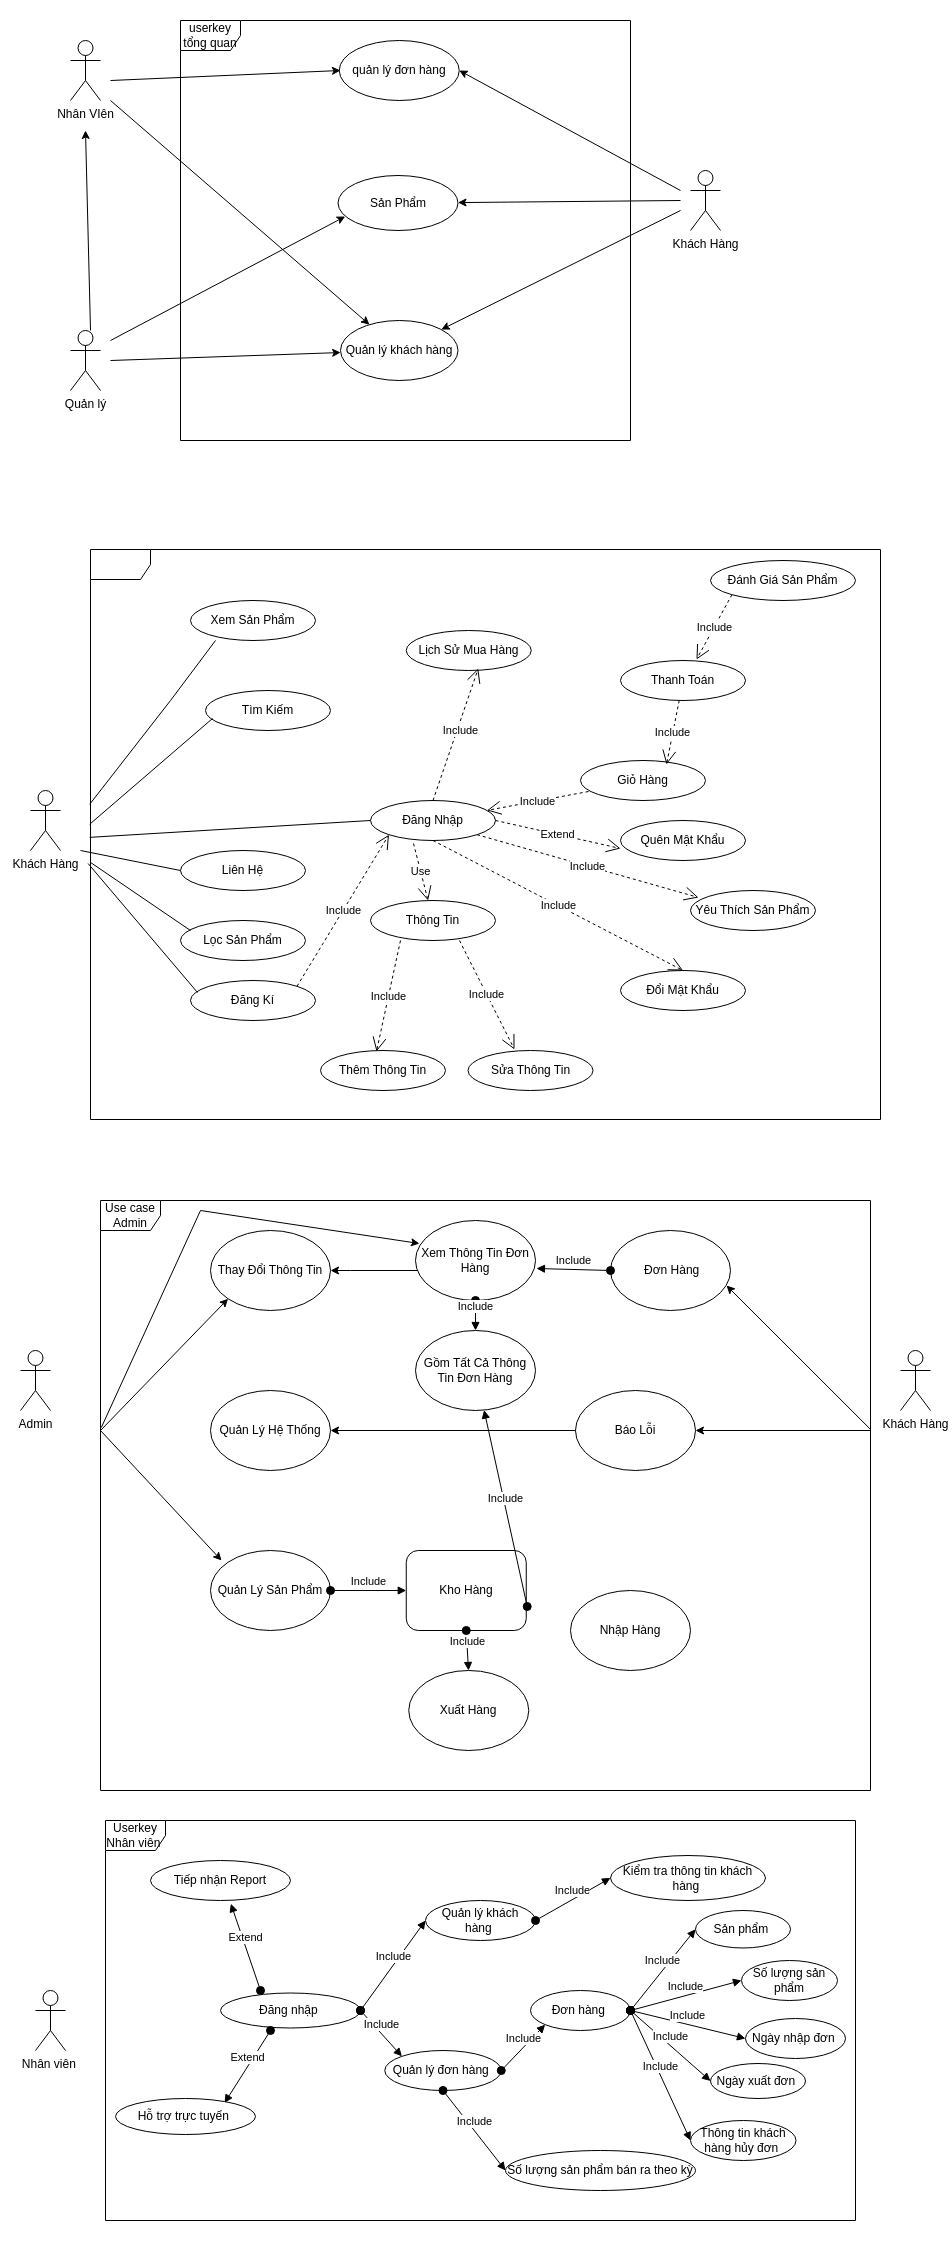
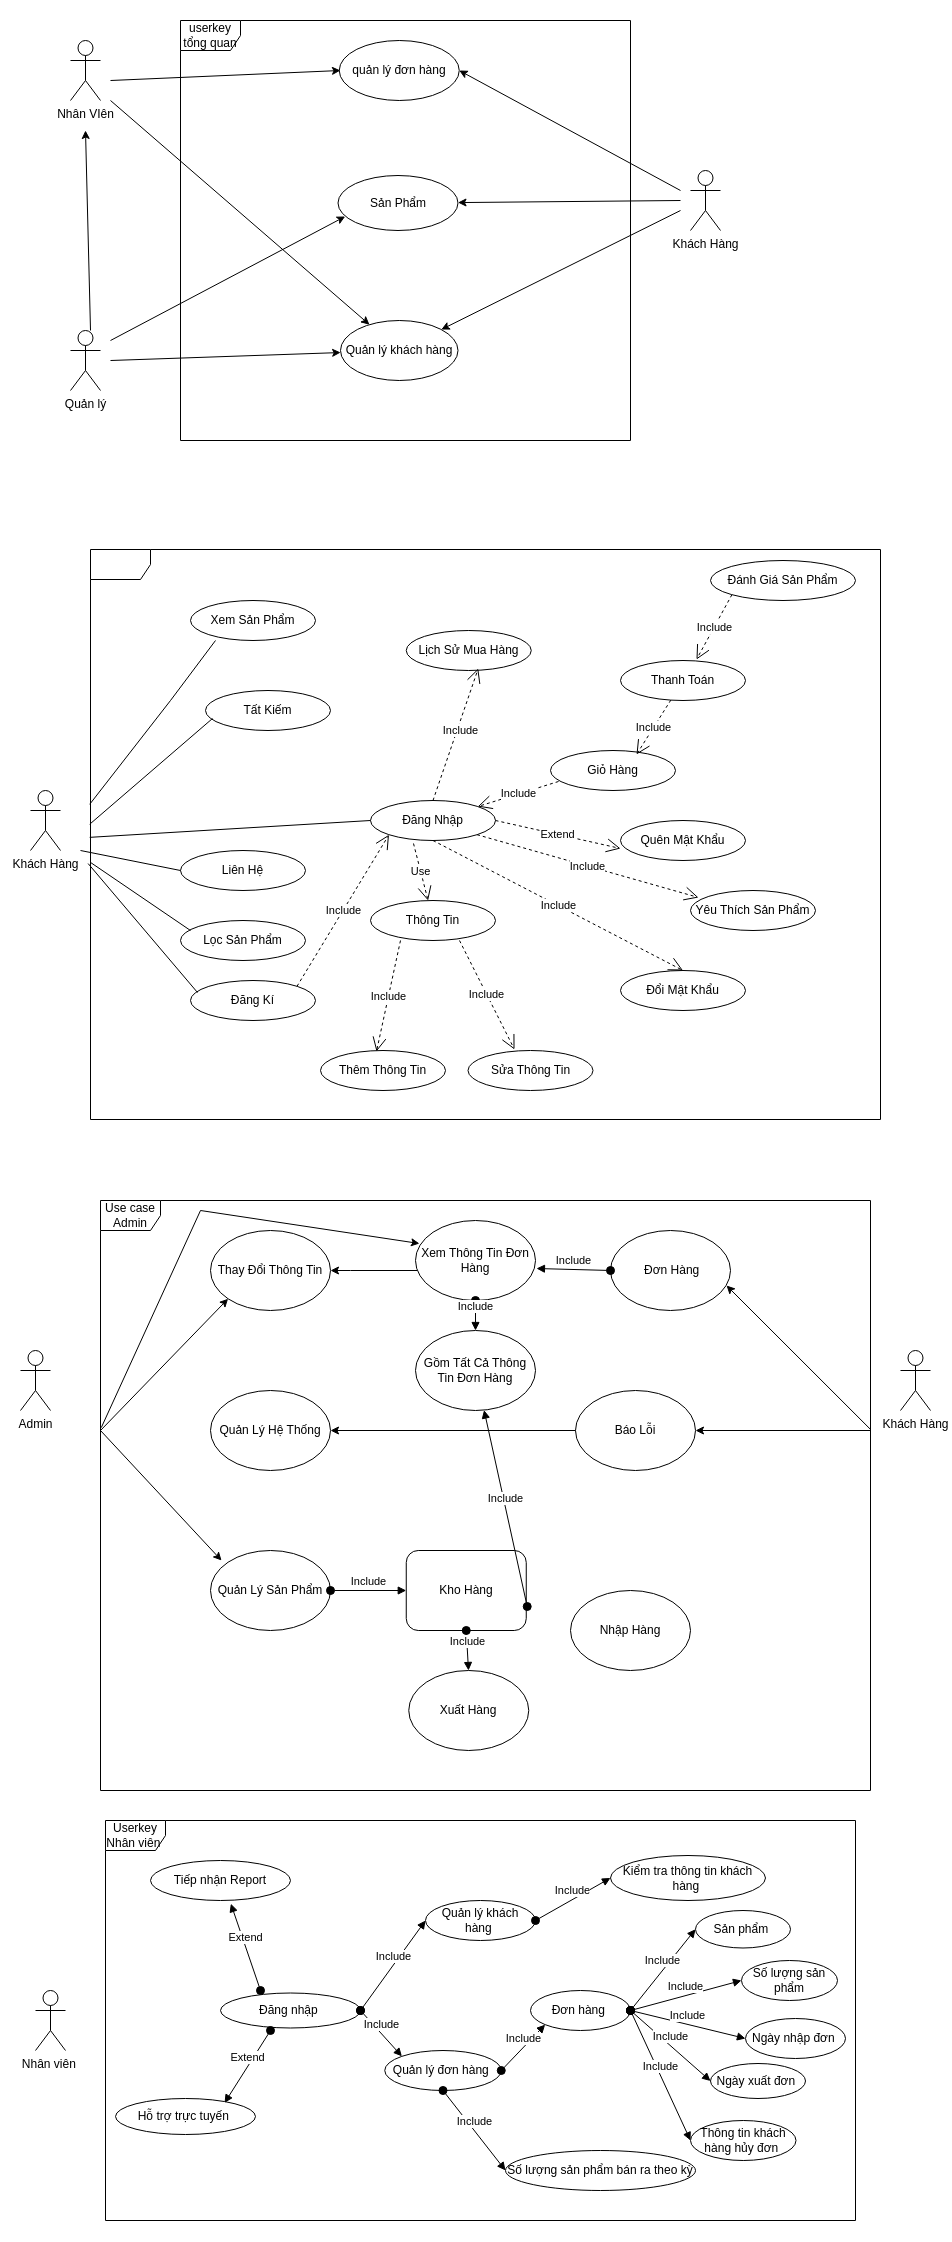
node "Tìm Kiếm": label "Tìm Kiếm" -> "Tất Kiếm"
node "Giỏ Hàng": moved (643, 781) -> (613, 771)
